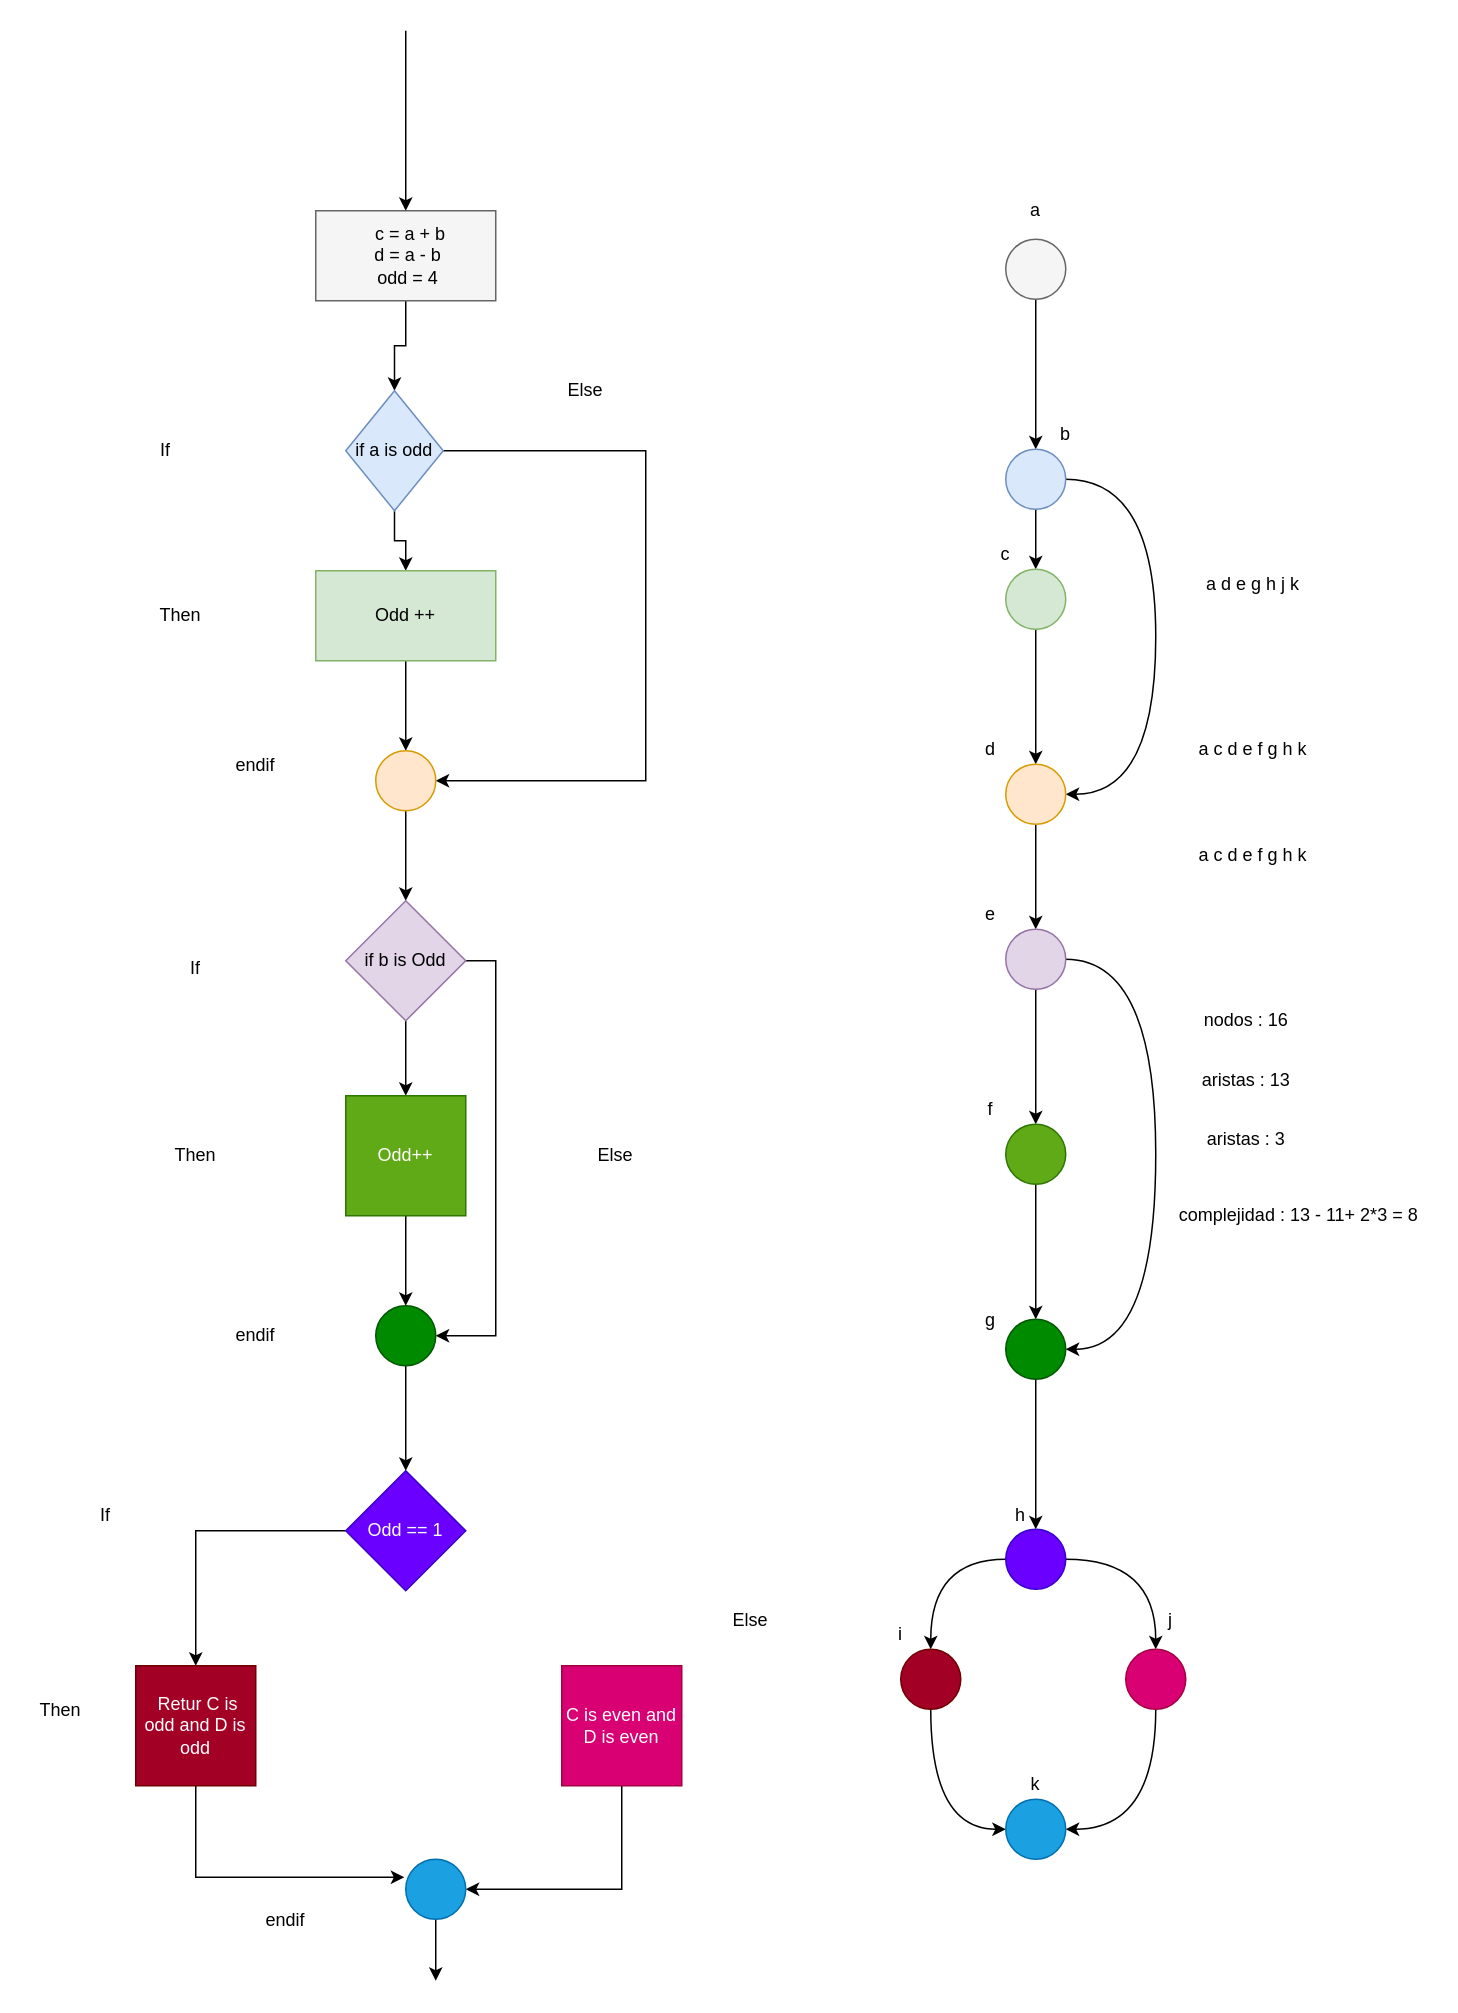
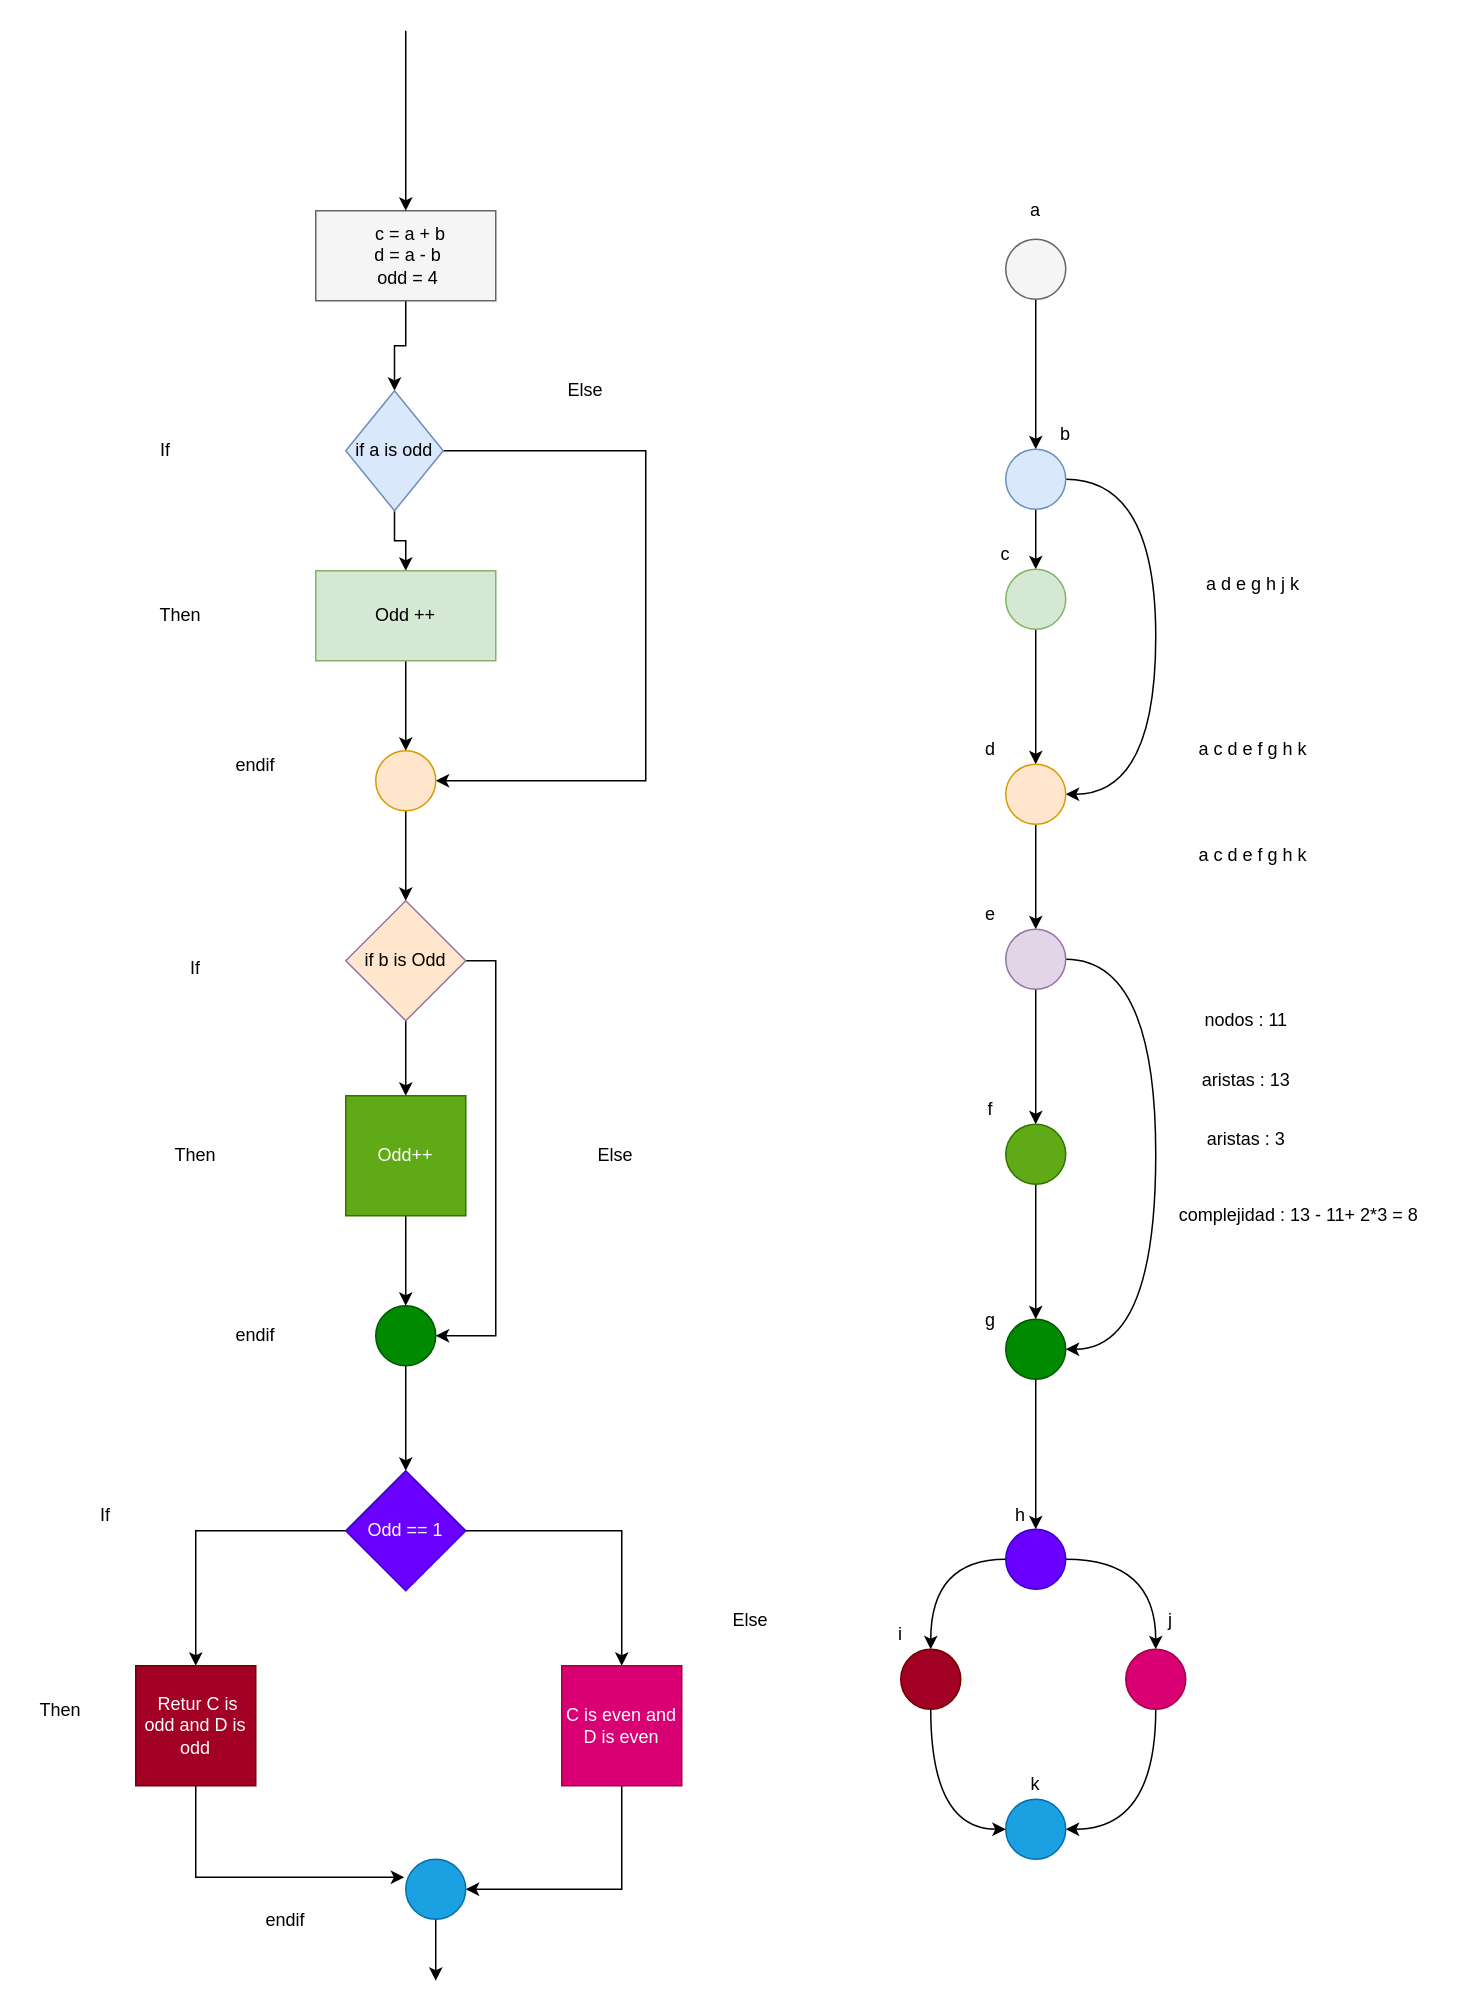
node "if b is Odd": fillcolor #e1d5e7 -> #ffe6cc
node "nodos : 16": label "nodos : 16" -> "nodos : 11"
edge "Odd == 1" -> "C is even and D is even": added
